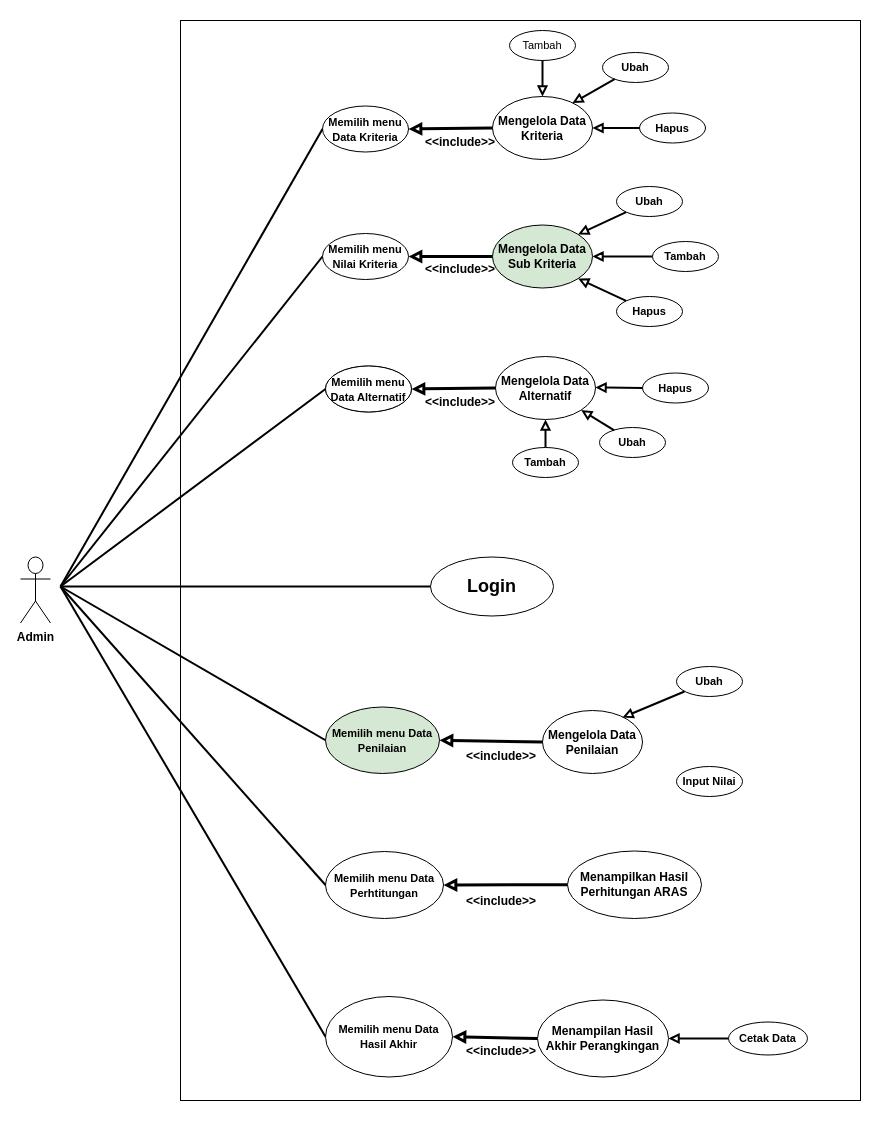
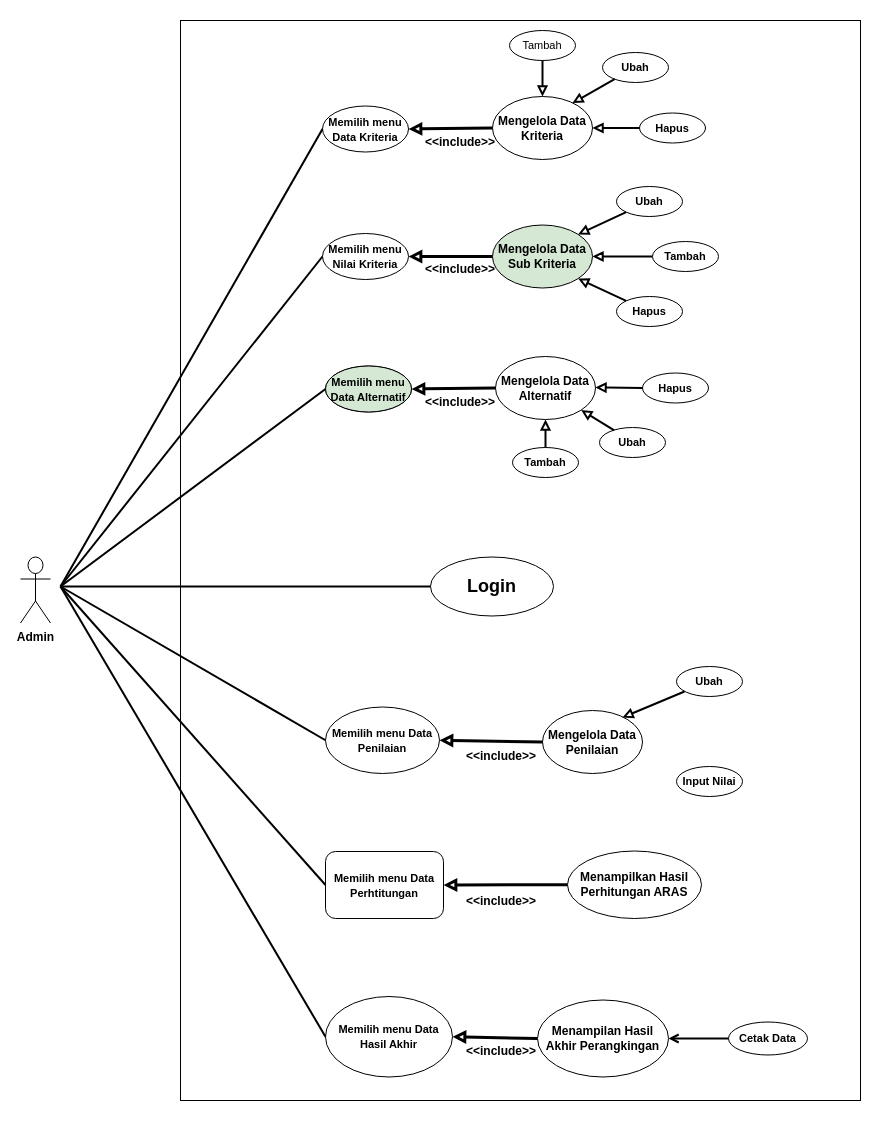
node "Memilih menu Data Alternatif": fillcolor #ffffff -> #d5e8d4
node "Memilih menu Data Penilaian": fillcolor #d5e8d4 -> #ffffff
node "Memilih menu Data Perhtitungan": shape ellipse -> rounded rectangle
edge "Cetak Data" -> "Menampilan Hasil Akhir Perangkingan": arrowhead block -> open
